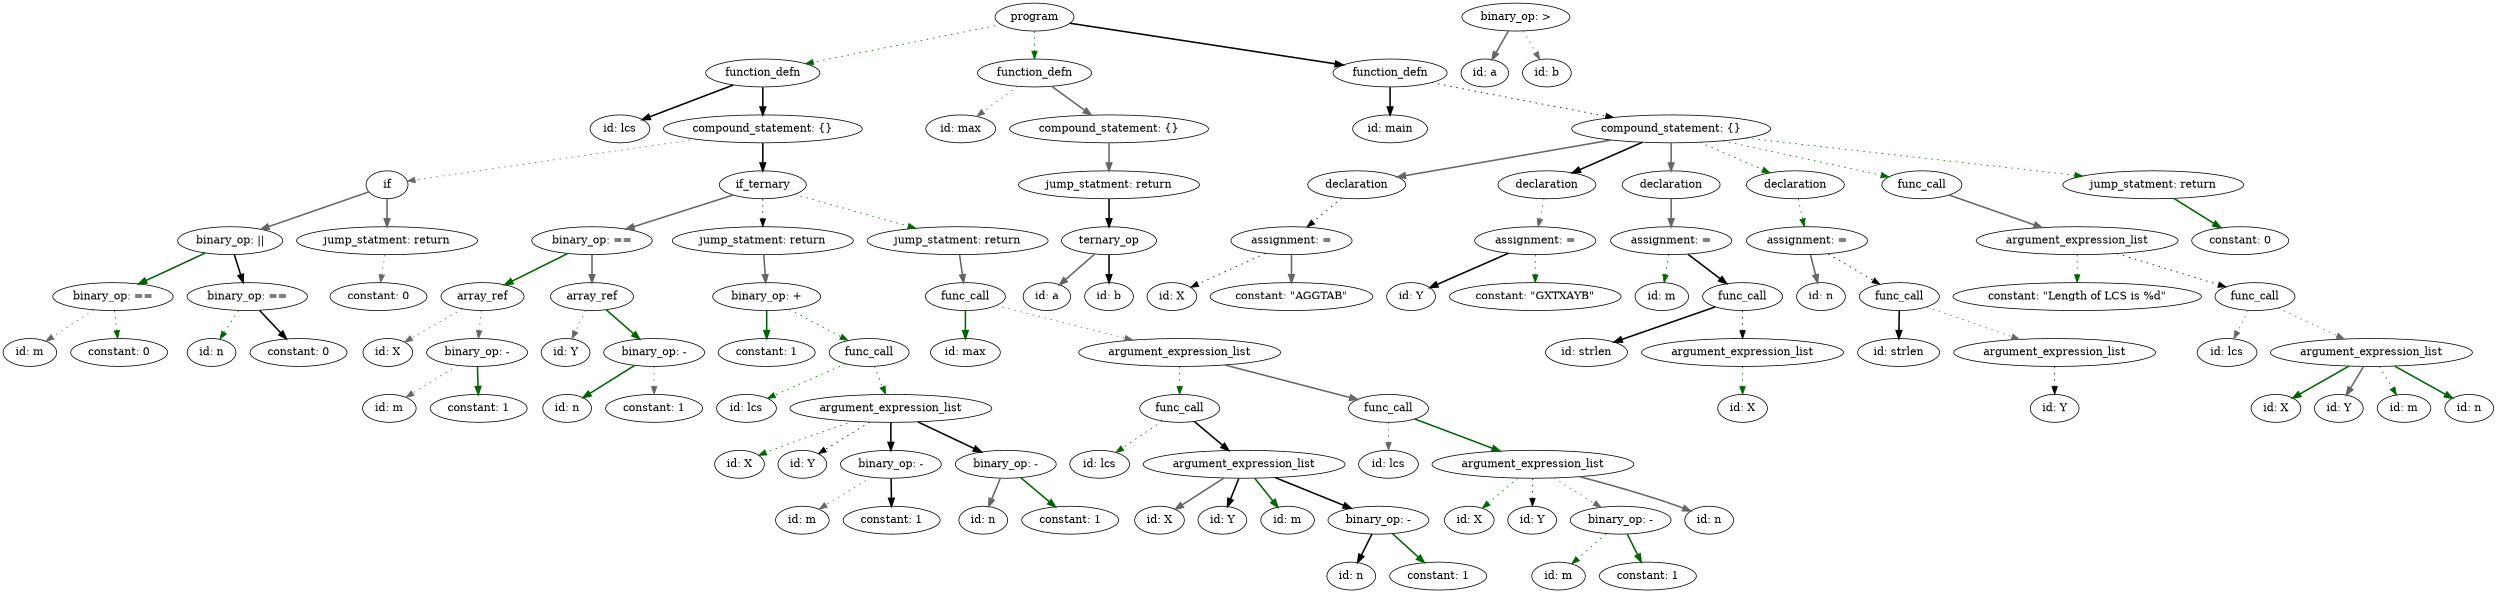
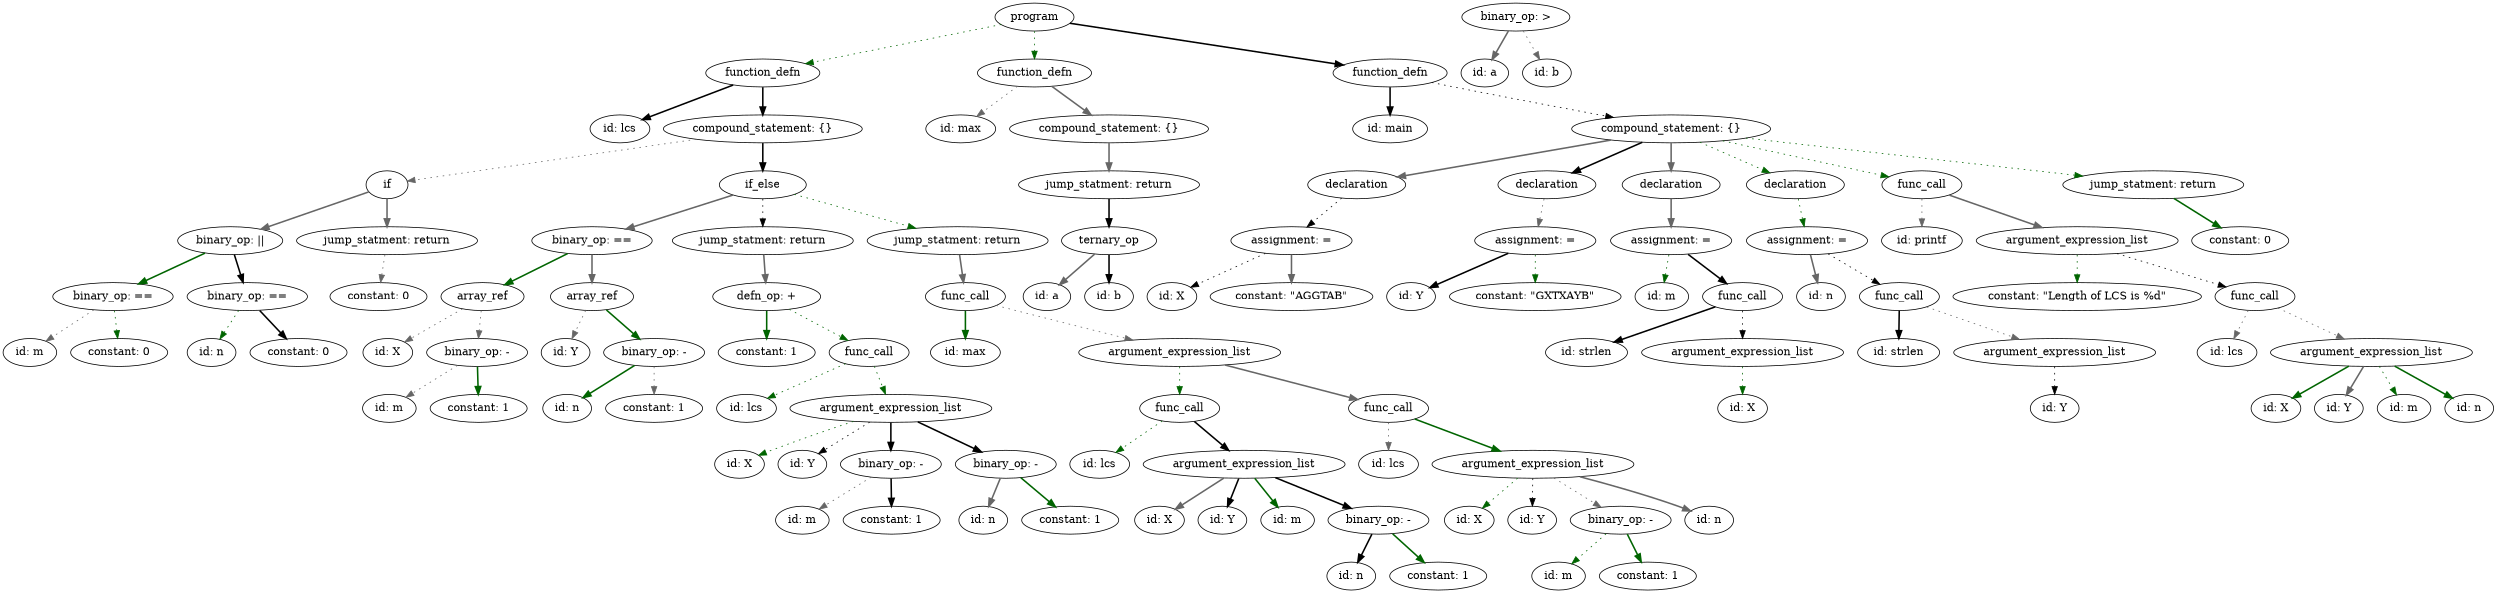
node "if_ternary": label "if_ternary" -> "if_else"
node "id: printf": added
node "binary_op: +": label "binary_op: +" -> "defn_op: +"
